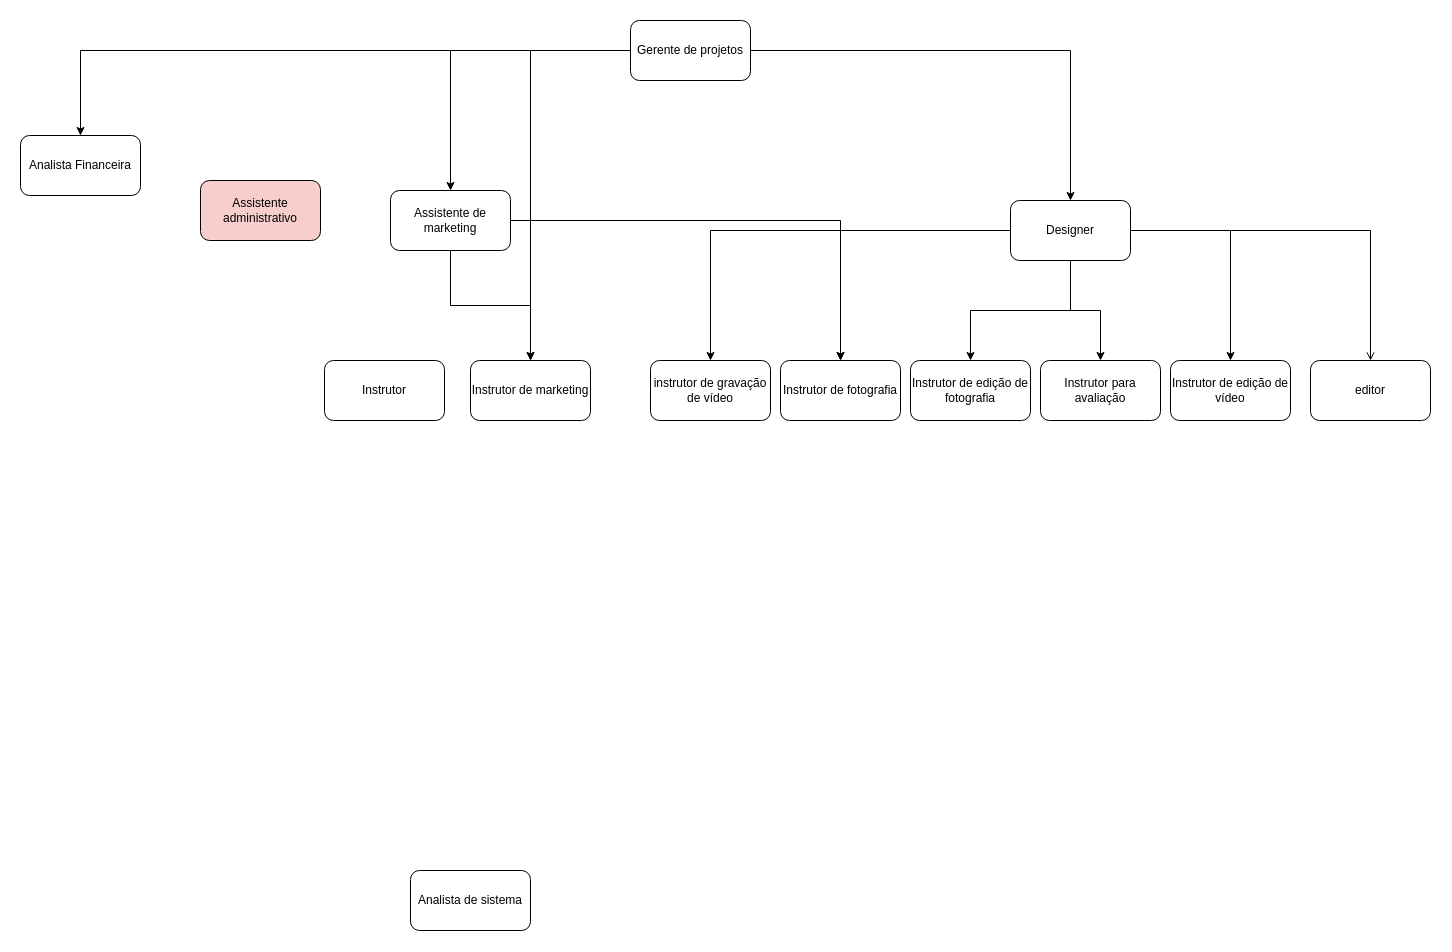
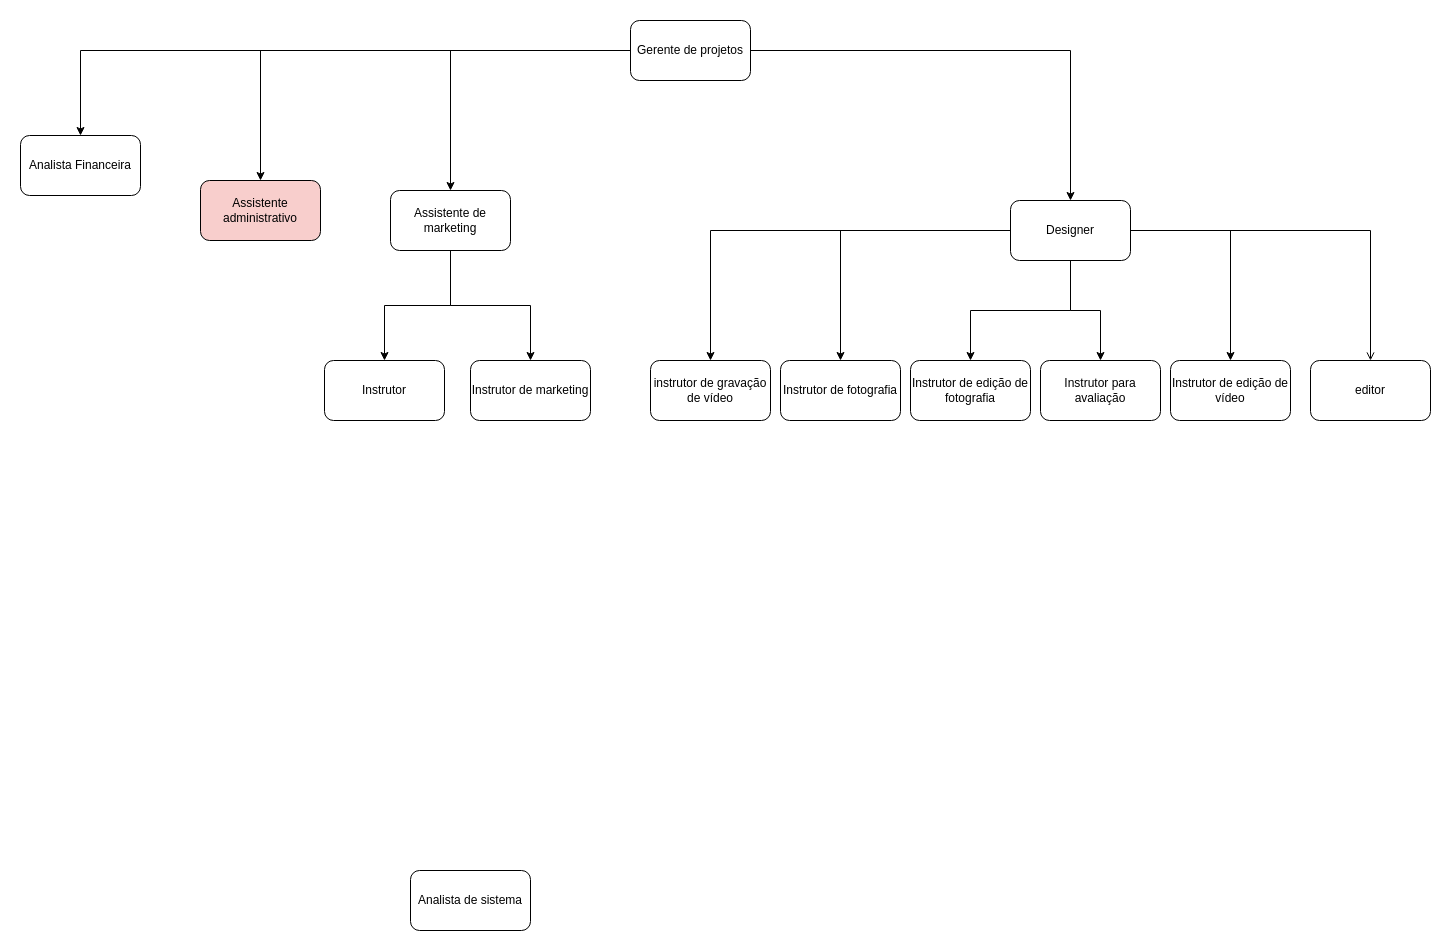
edge "Gerente de projetos" -> "Instrutor de marketing": now "Gerente de projetos" -> "Assistente administrativo"
edge "Assistente de marketing" -> "Instrutor de fotografia": now "Assistente de marketing" -> "Instrutor"
